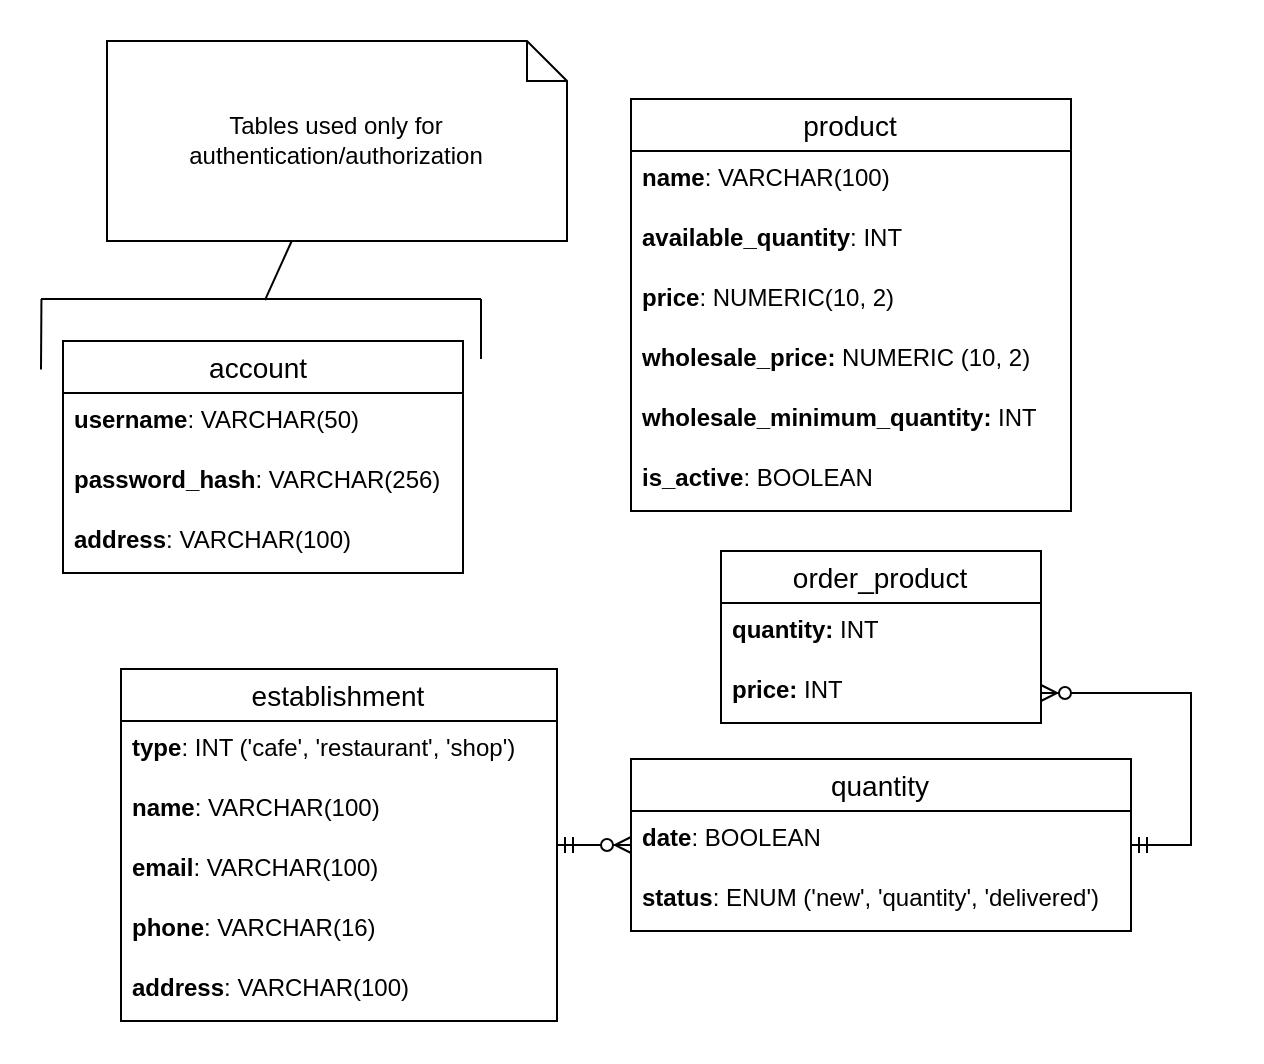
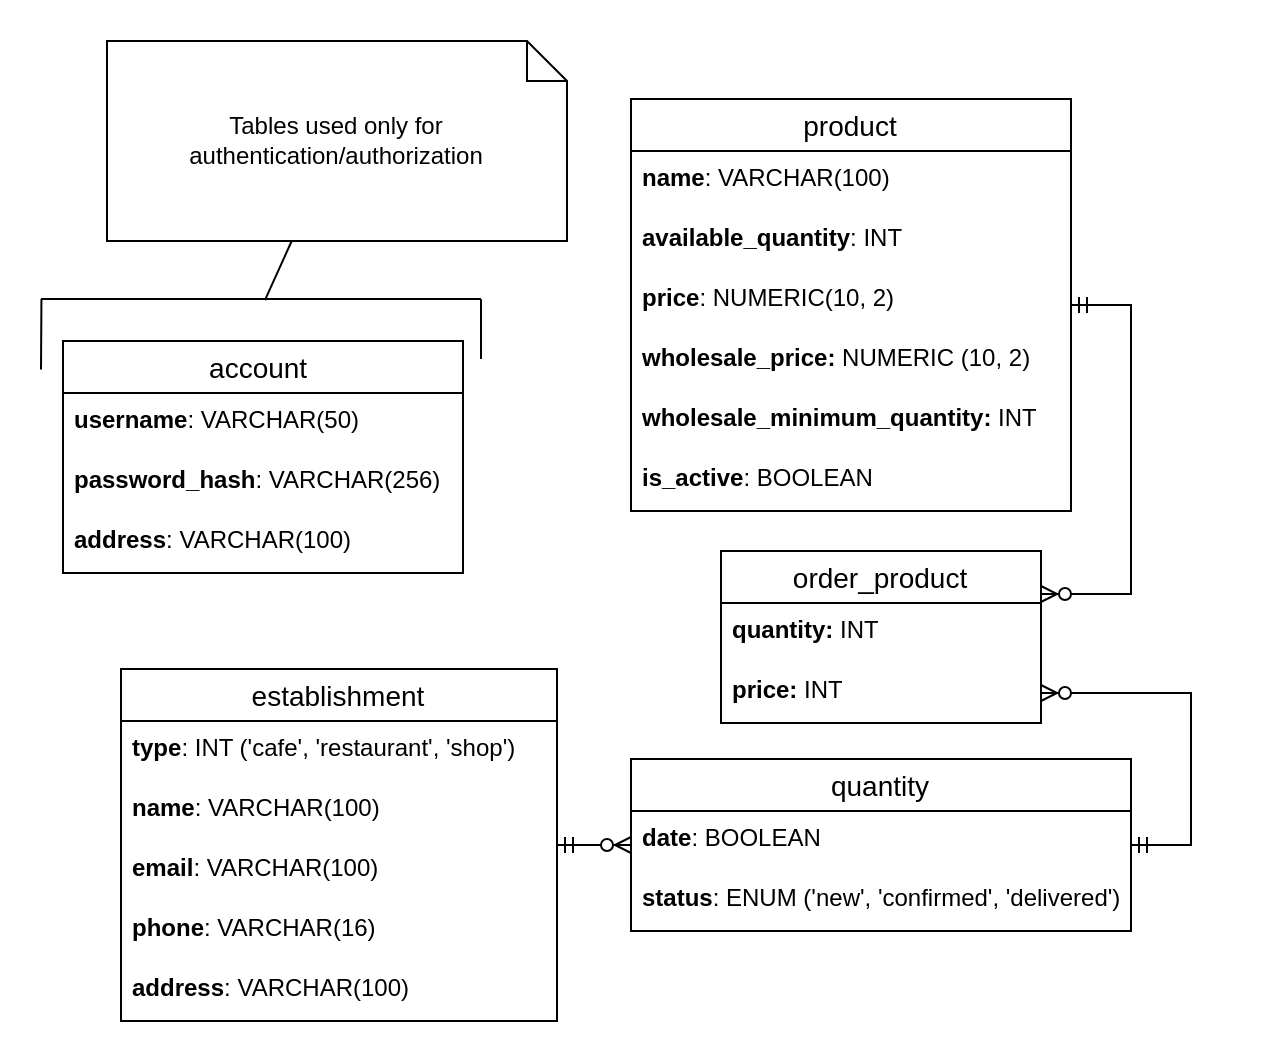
edge "product" -- "order_product": added
node "status: ENUM ('new', 'quantity', 'delivered')": label "status: ENUM ('new', 'quantity', 'delivered')" -> "status: ENUM ('new', 'confirmed', 'delivered')"
